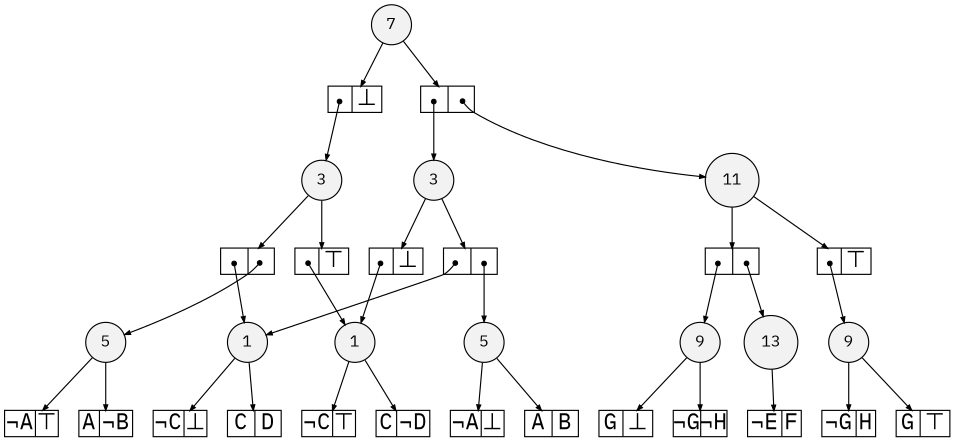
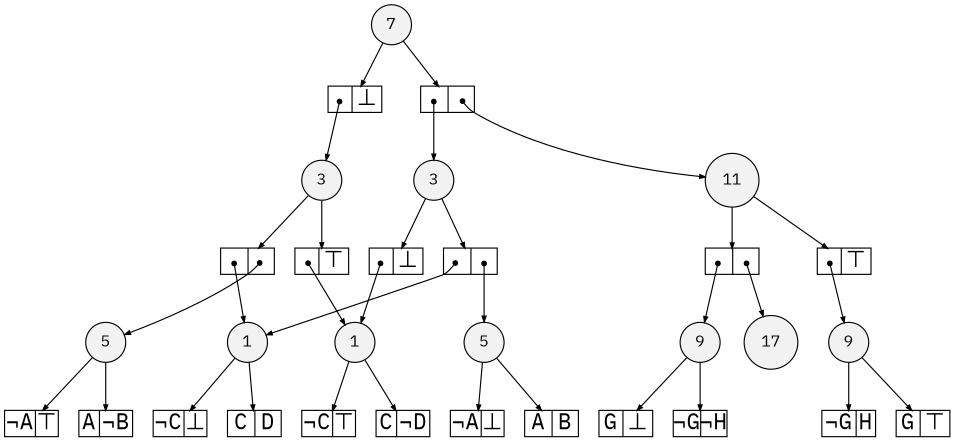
node "13": label "13" -> "17"
node "¬E": removed
